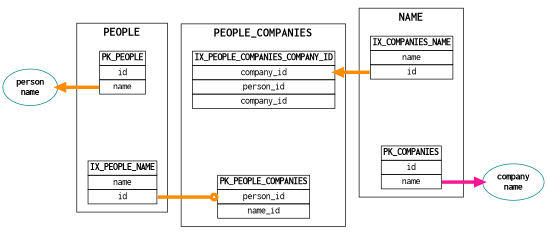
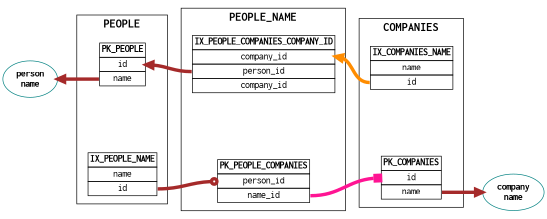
cluster "NAME": label "NAME" -> "COMPANIES"
cluster "PEOPLE_COMPANIES": label "PEOPLE_COMPANIES" -> "PEOPLE_NAME"
edge "IX_PEOPLE_COMPANIES_COMPANY_ID" -> "PK_PEOPLE": added
edge "PK_PEOPLE" -> "person name": color darkorange -> brown
edge "PK_COMPANIES" -> "company name": color deeppink -> brown
edge "PK_PEOPLE_COMPANIES" -> "PK_COMPANIES": added
edge "IX_PEOPLE_NAME" -> "PK_PEOPLE_COMPANIES": color darkorange -> brown
